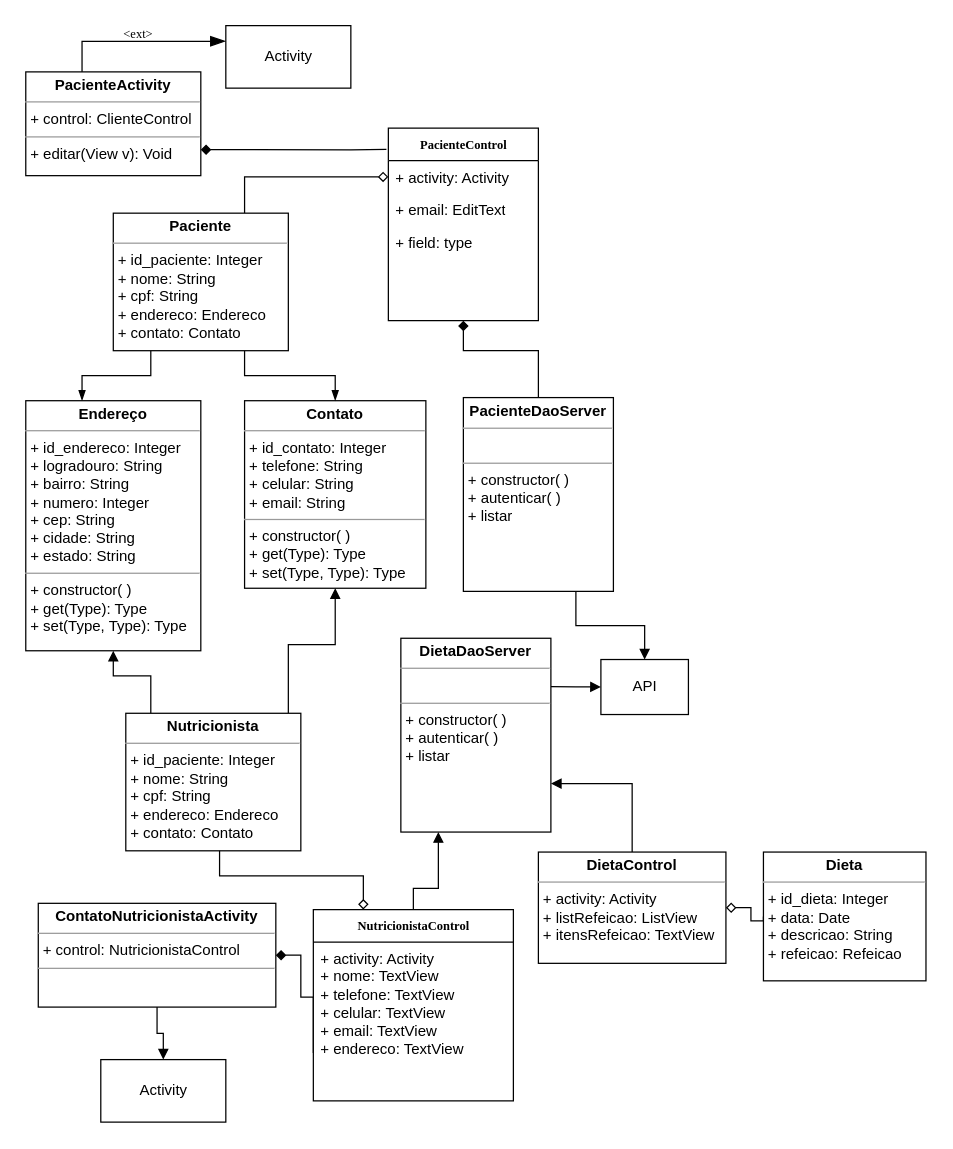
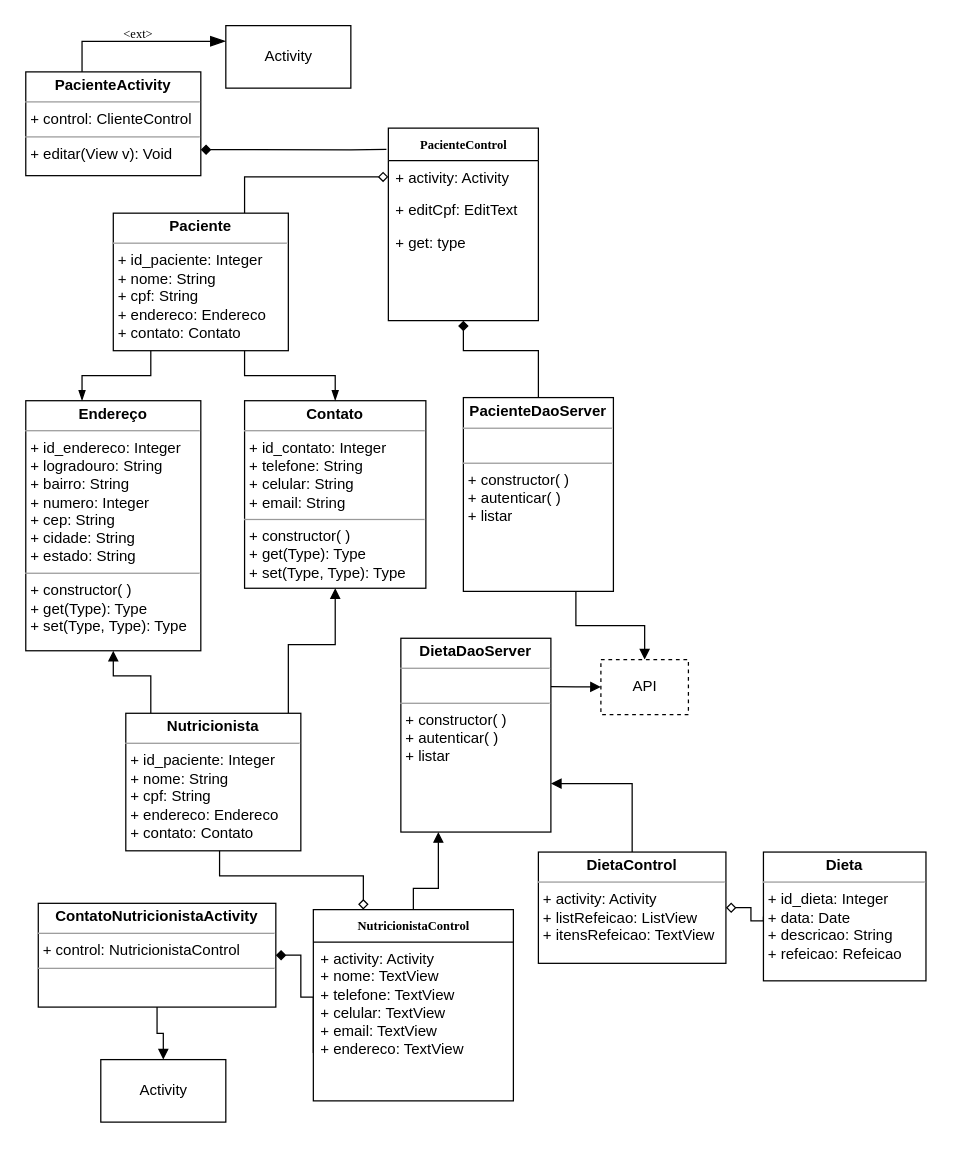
node "+ email: EditText": label "+ email: EditText" -> "+ editCpf: EditText"
node "+ field: type": label "+ field: type" -> "+ get: type"
node "API": style solid -> dashed
